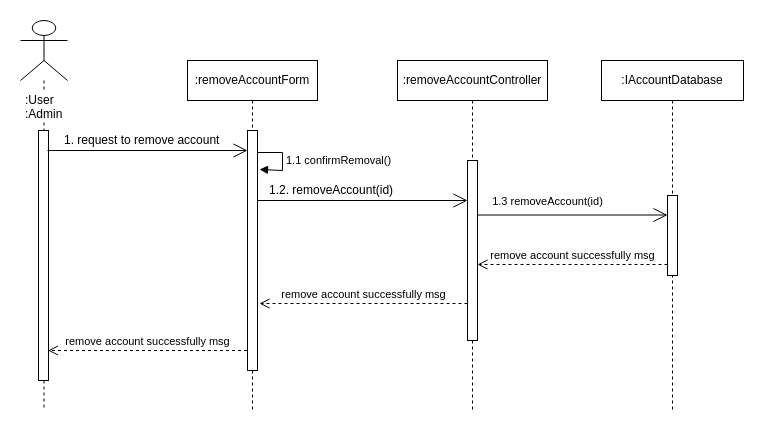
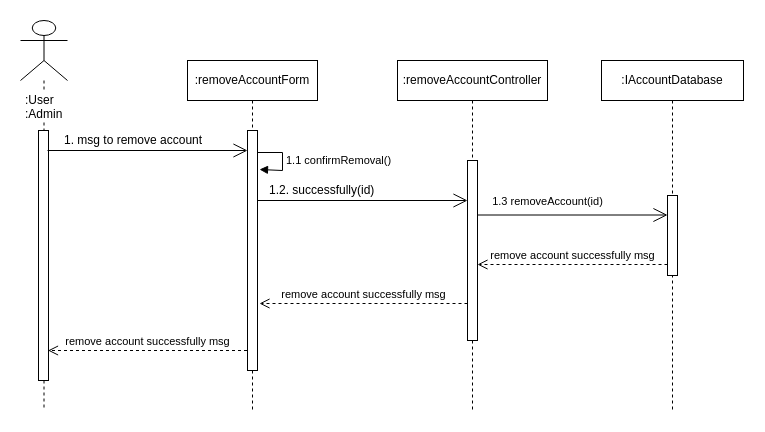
node "1. request to remove account": label "1. request to remove account" -> "1. msg to remove account"
node "1.2. removeAccount(id)": label "1.2. removeAccount(id)" -> "1.2. successfully(id)"
